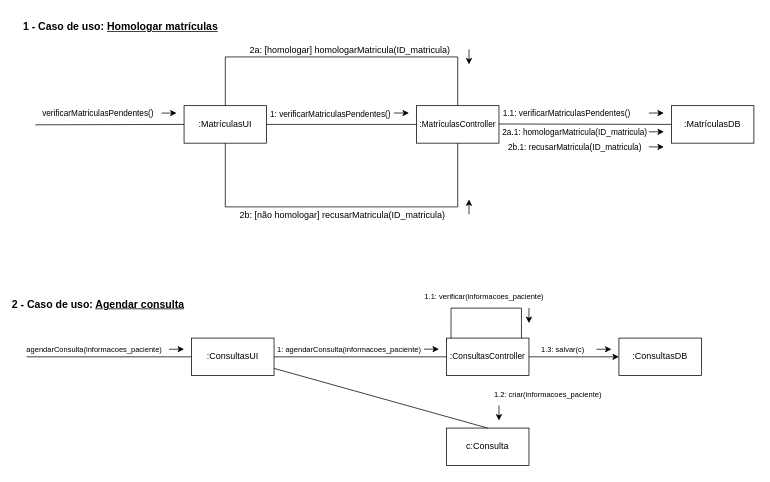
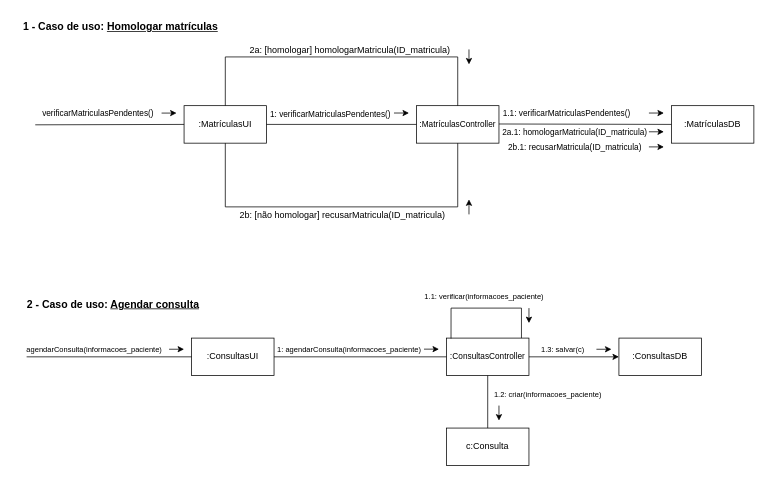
node "2 - Caso de uso: Agendar consulta": moved (98, 304) -> (113, 304)
edge ":ConsultasUI" -- "c:Consulta": now ":ConsultasController" -- "c:Consulta"
